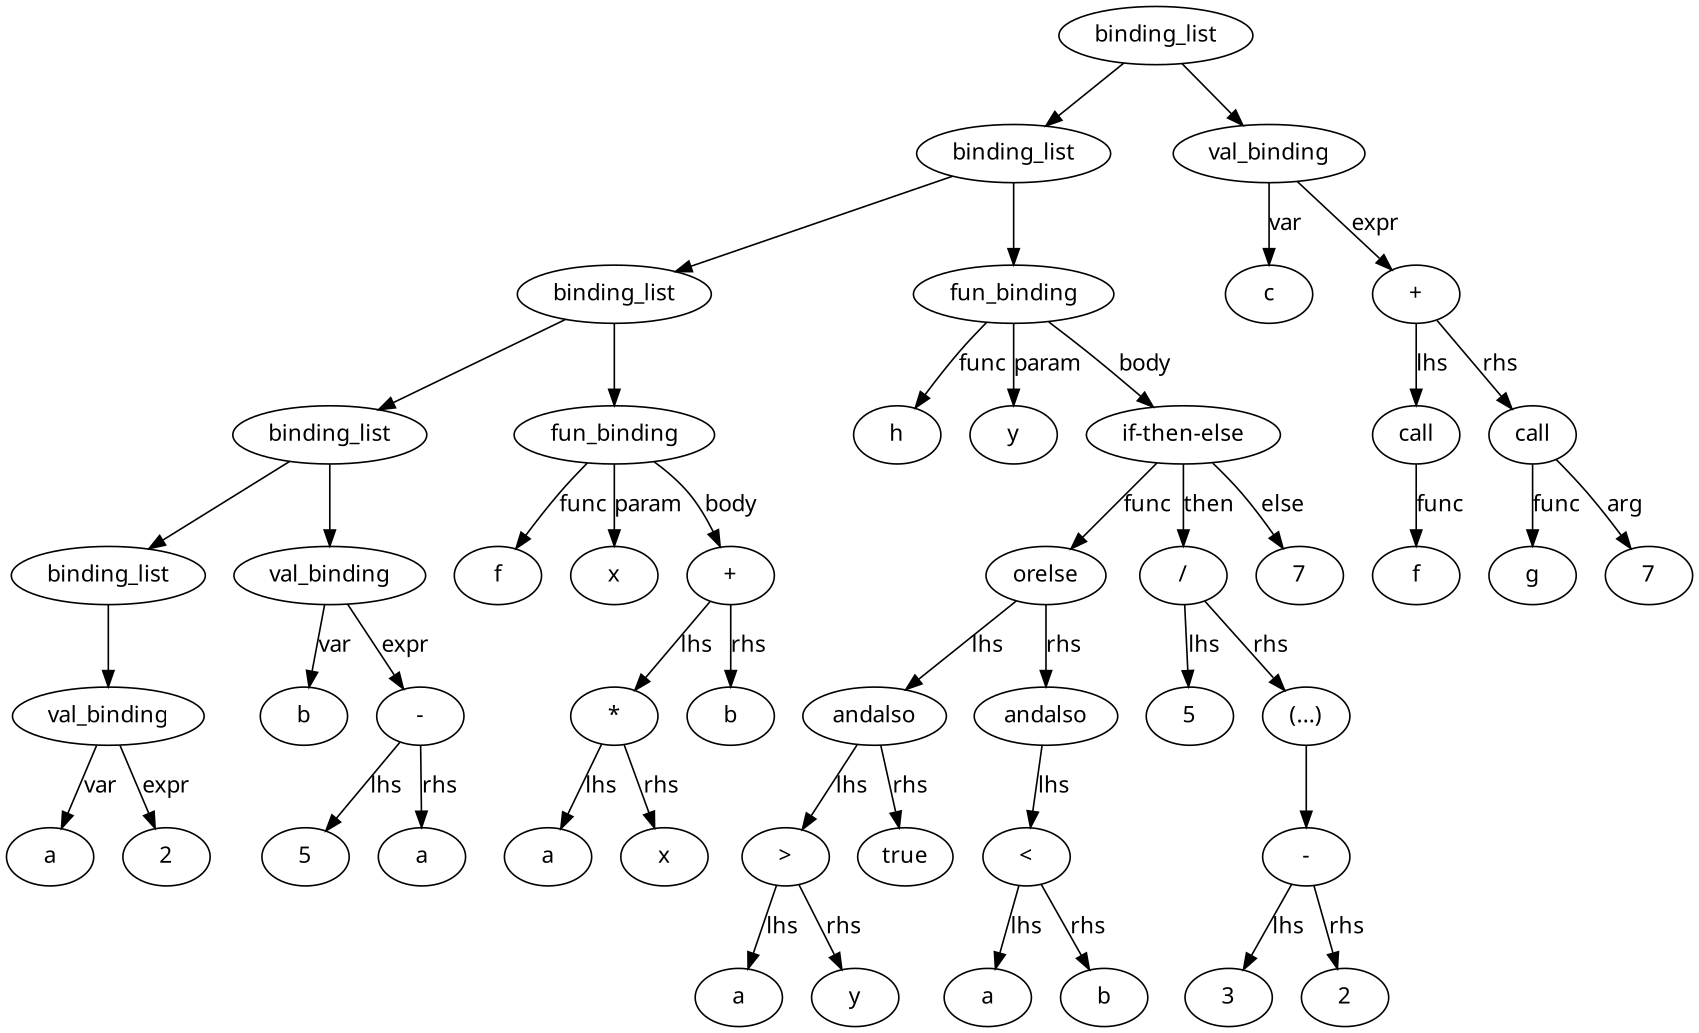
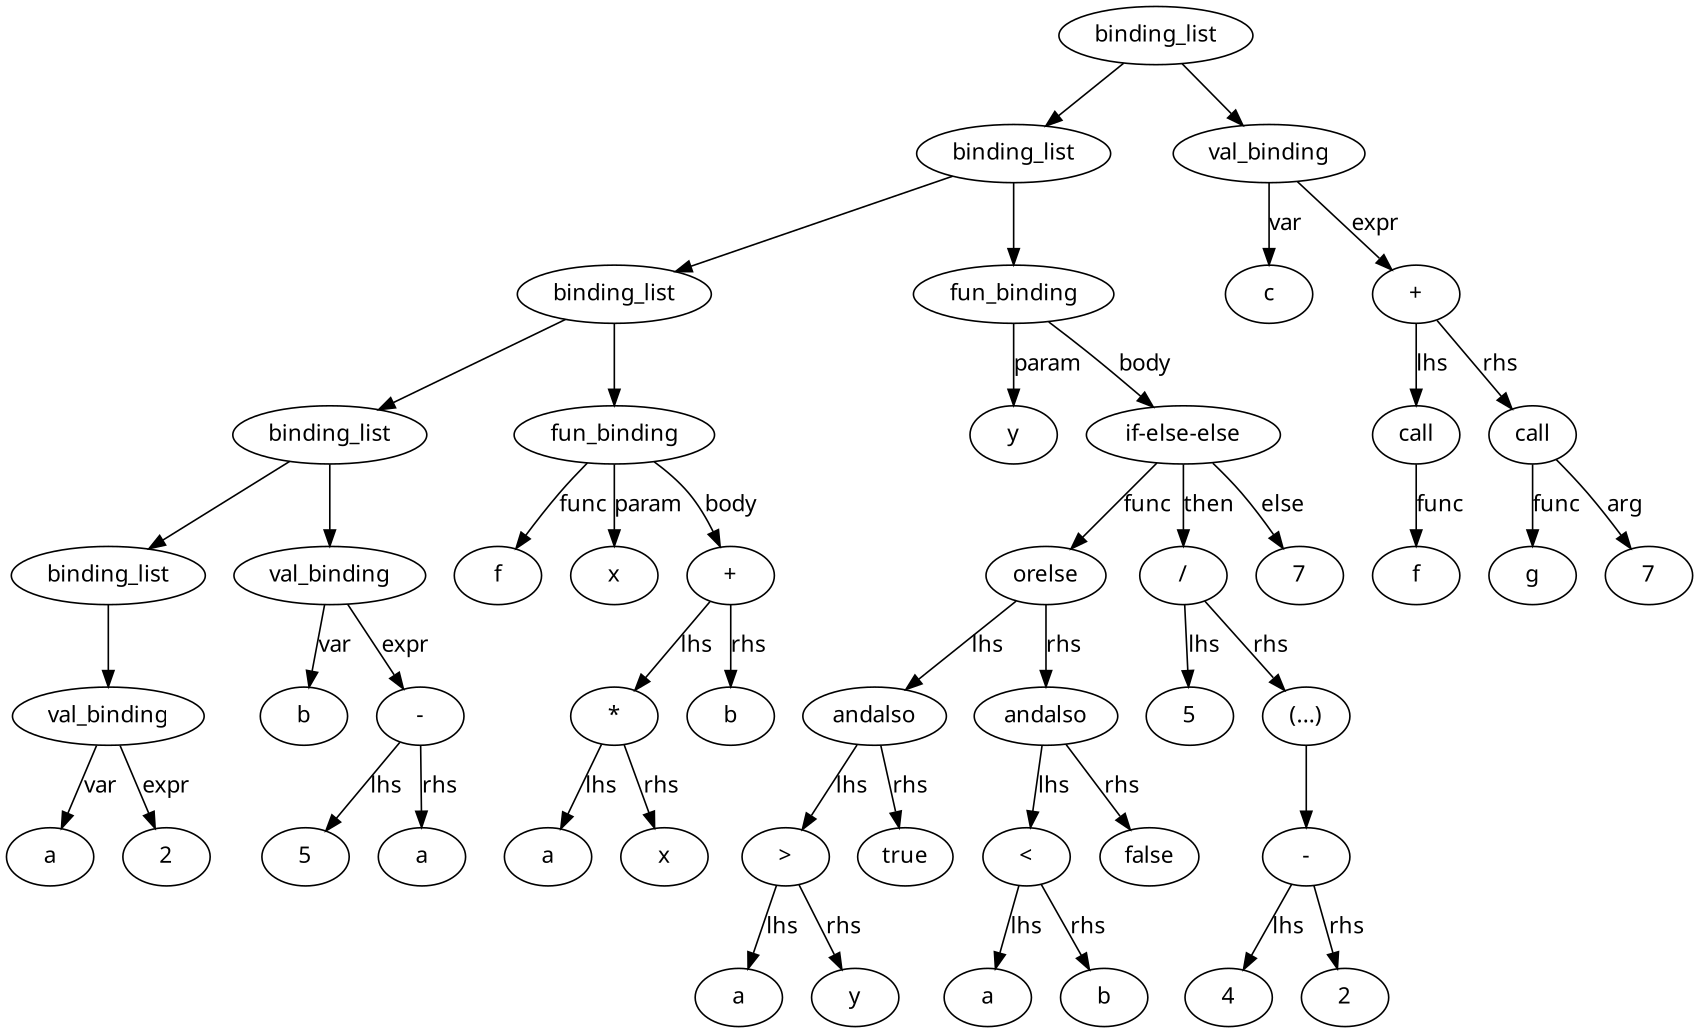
node "h": removed
node "if-then-else": label "if-then-else" -> "if-else-else"
node "false": added
node "3": label "3" -> "4"
